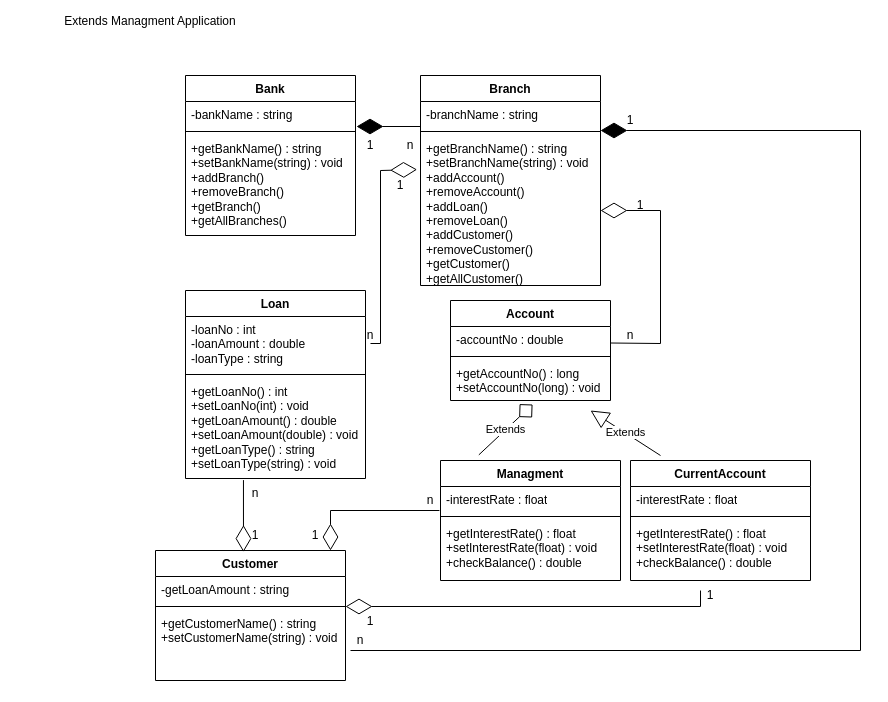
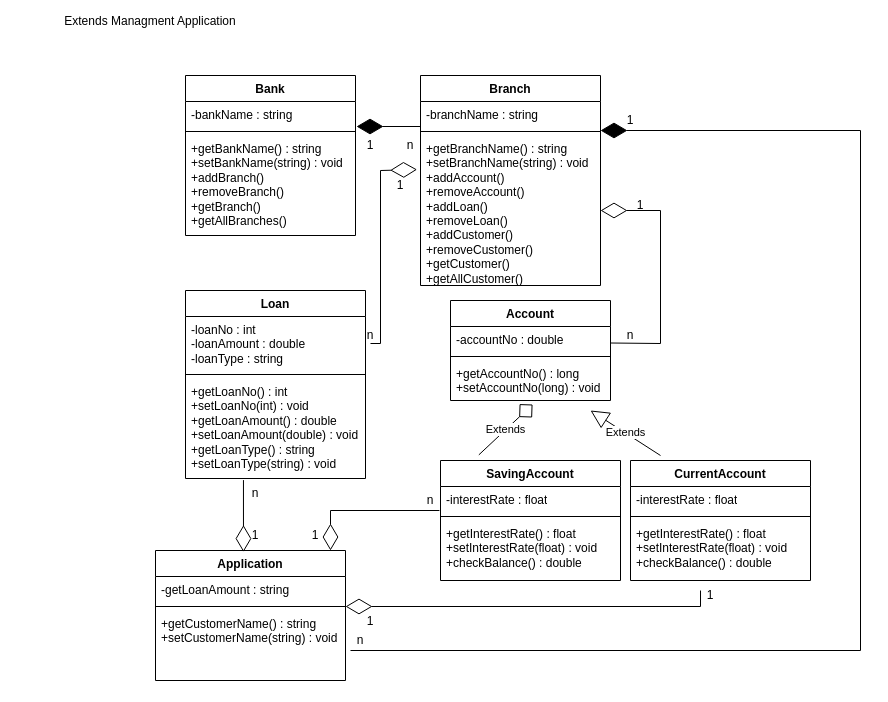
node "Managment": label "Managment" -> "SavingAccount"
node "Customer": label "Customer" -> "Application"
